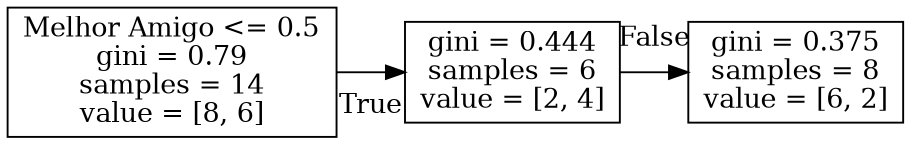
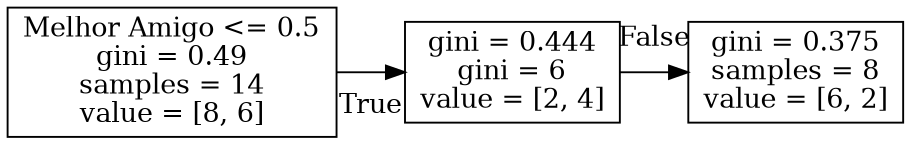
node "Melhor Amigo <= 0.5 gini = 0.79 samples = 14 value = [8, 6]": label "Melhor Amigo <= 0.5 gini = 0.79 samples = 14 value = [8, 6]" -> "Melhor Amigo <= 0.5 gini = 0.49 samples = 14 value = [8, 6]"
node "gini = 0.444 samples = 6 value = [2, 4]": label "gini = 0.444 samples = 6 value = [2, 4]" -> "gini = 0.444 gini = 6 value = [2, 4]"
